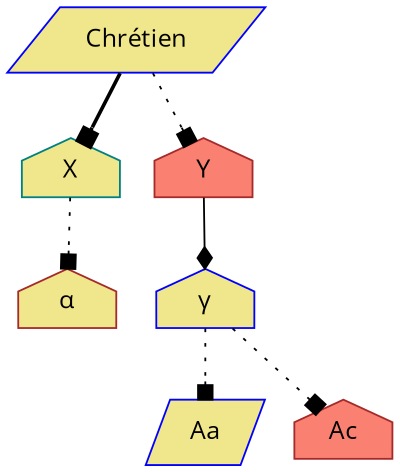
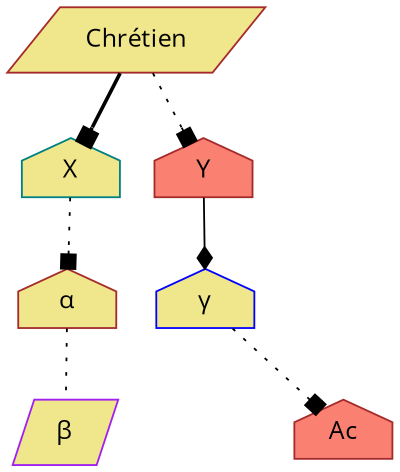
node "Chrétien": color blue -> brown
node "β": added
node "Aa": removed
